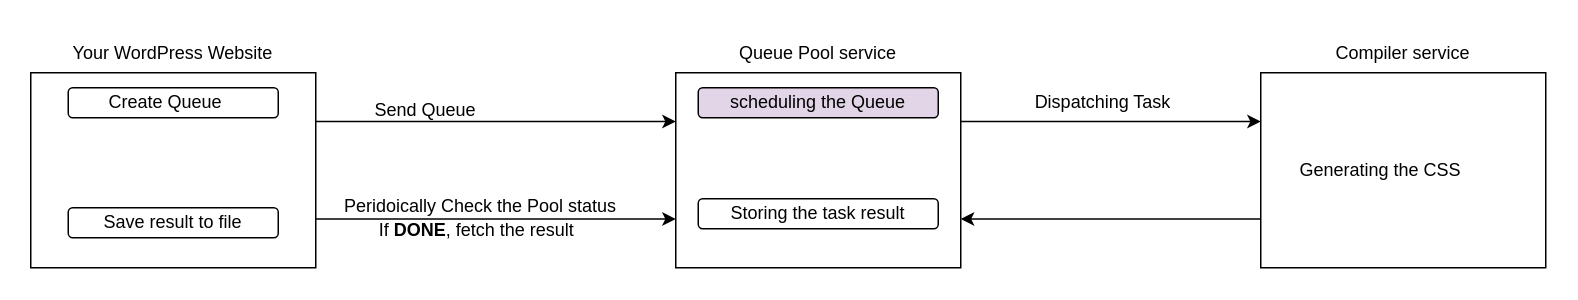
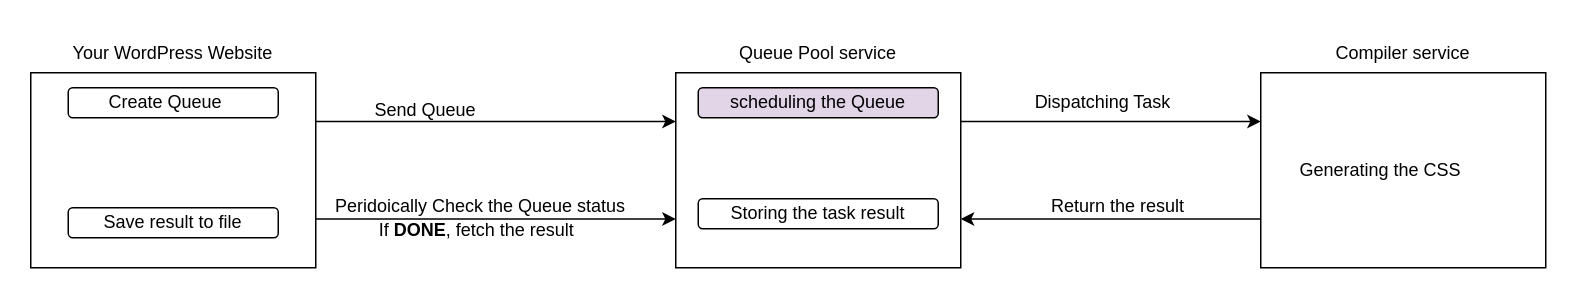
node "Peridoically Check the Pool status": label "Peridoically Check the Pool status" -> "Peridoically Check the Queue status"
node "Return the result": added
